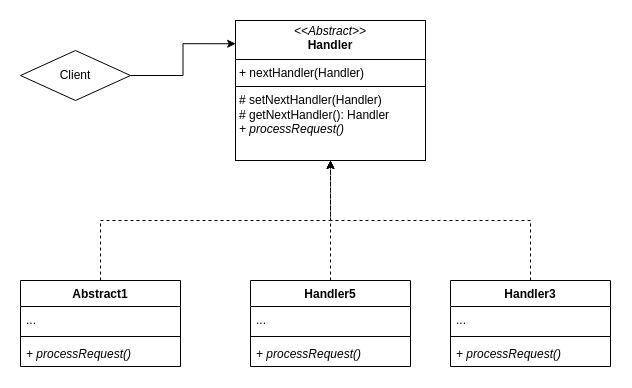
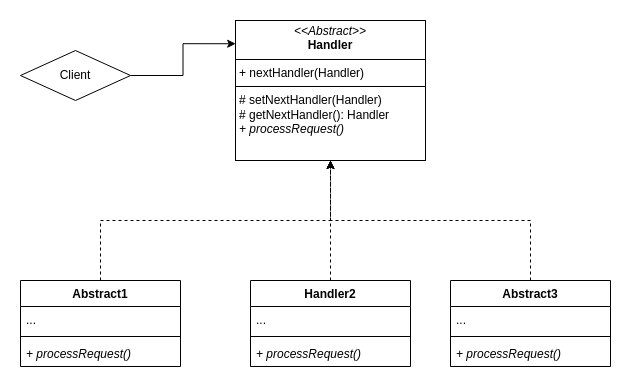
node "Handler5": label "Handler5" -> "Handler2"
node "Handler3": label "Handler3" -> "Abstract3"
